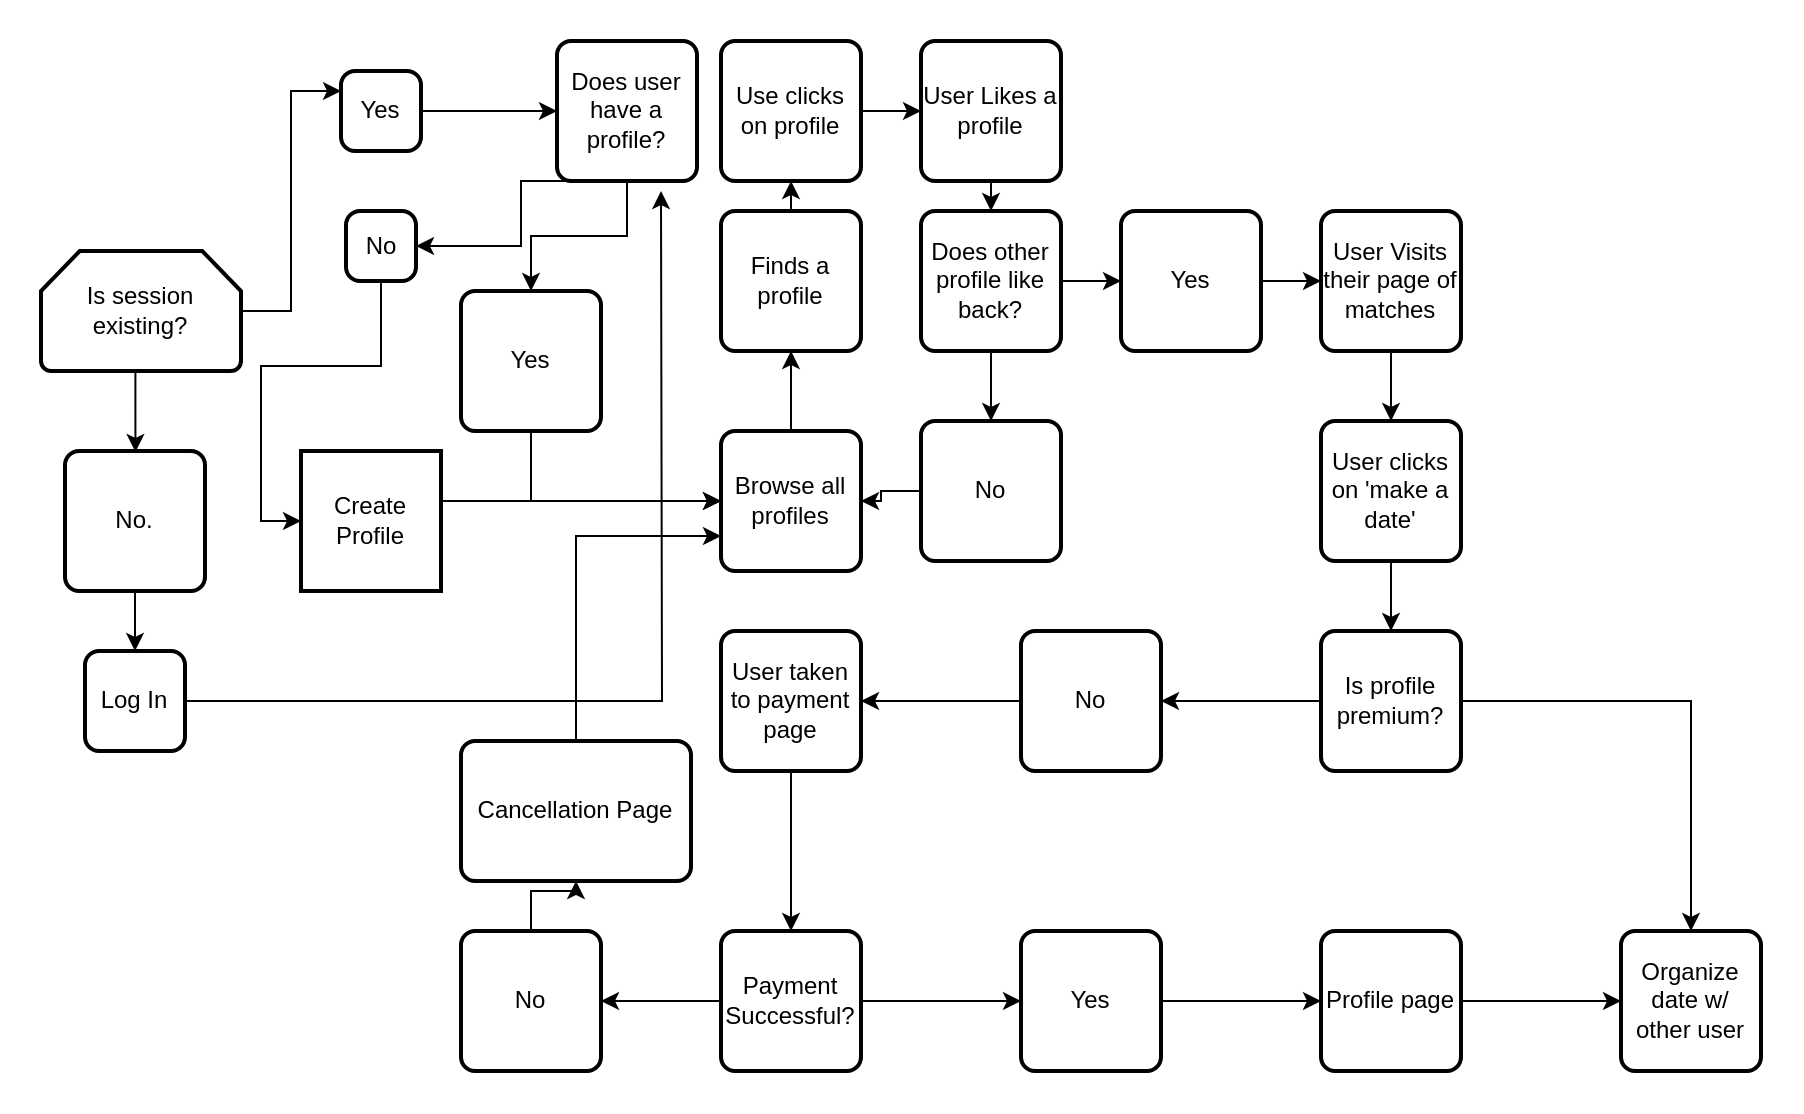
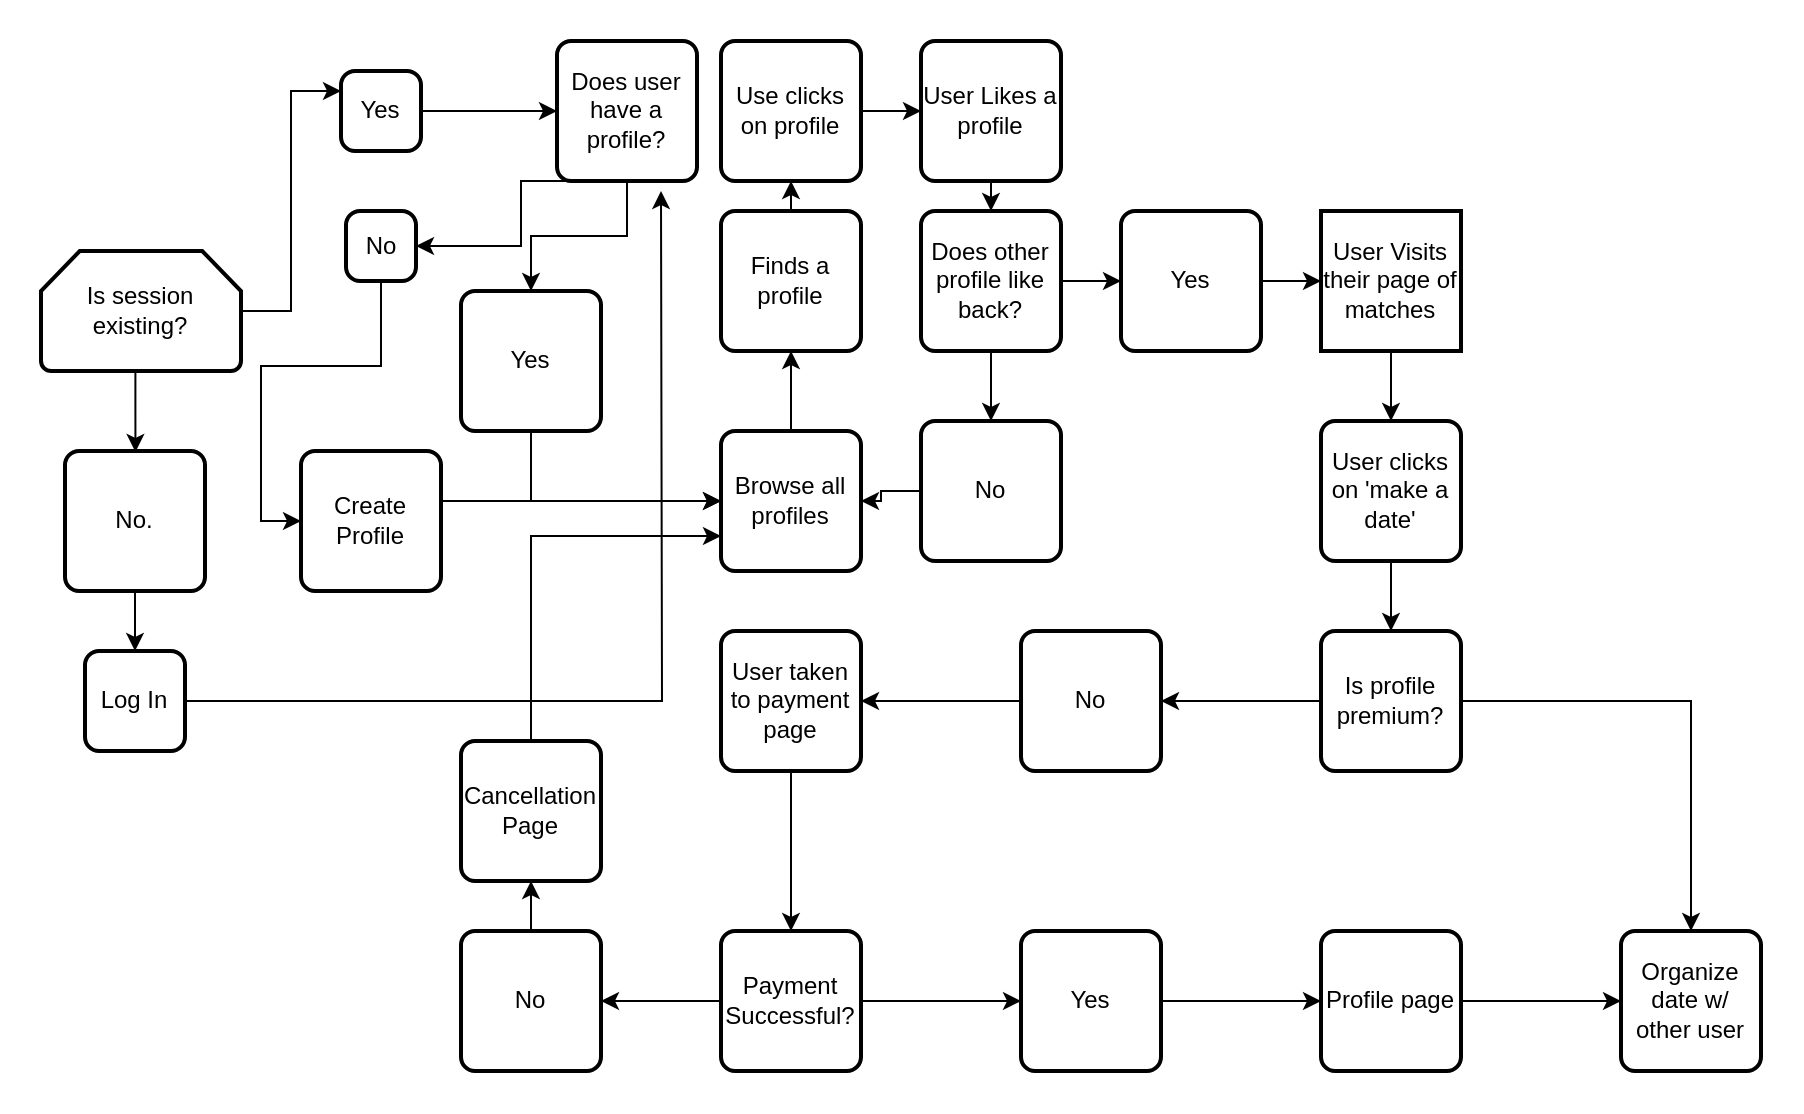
node "User Visits their page of matches": shape rounded rectangle -> rectangle
node "Create Profile": shape rectangle -> rounded rectangle
node "Cancellation Page": size 230x140 -> 140x140
